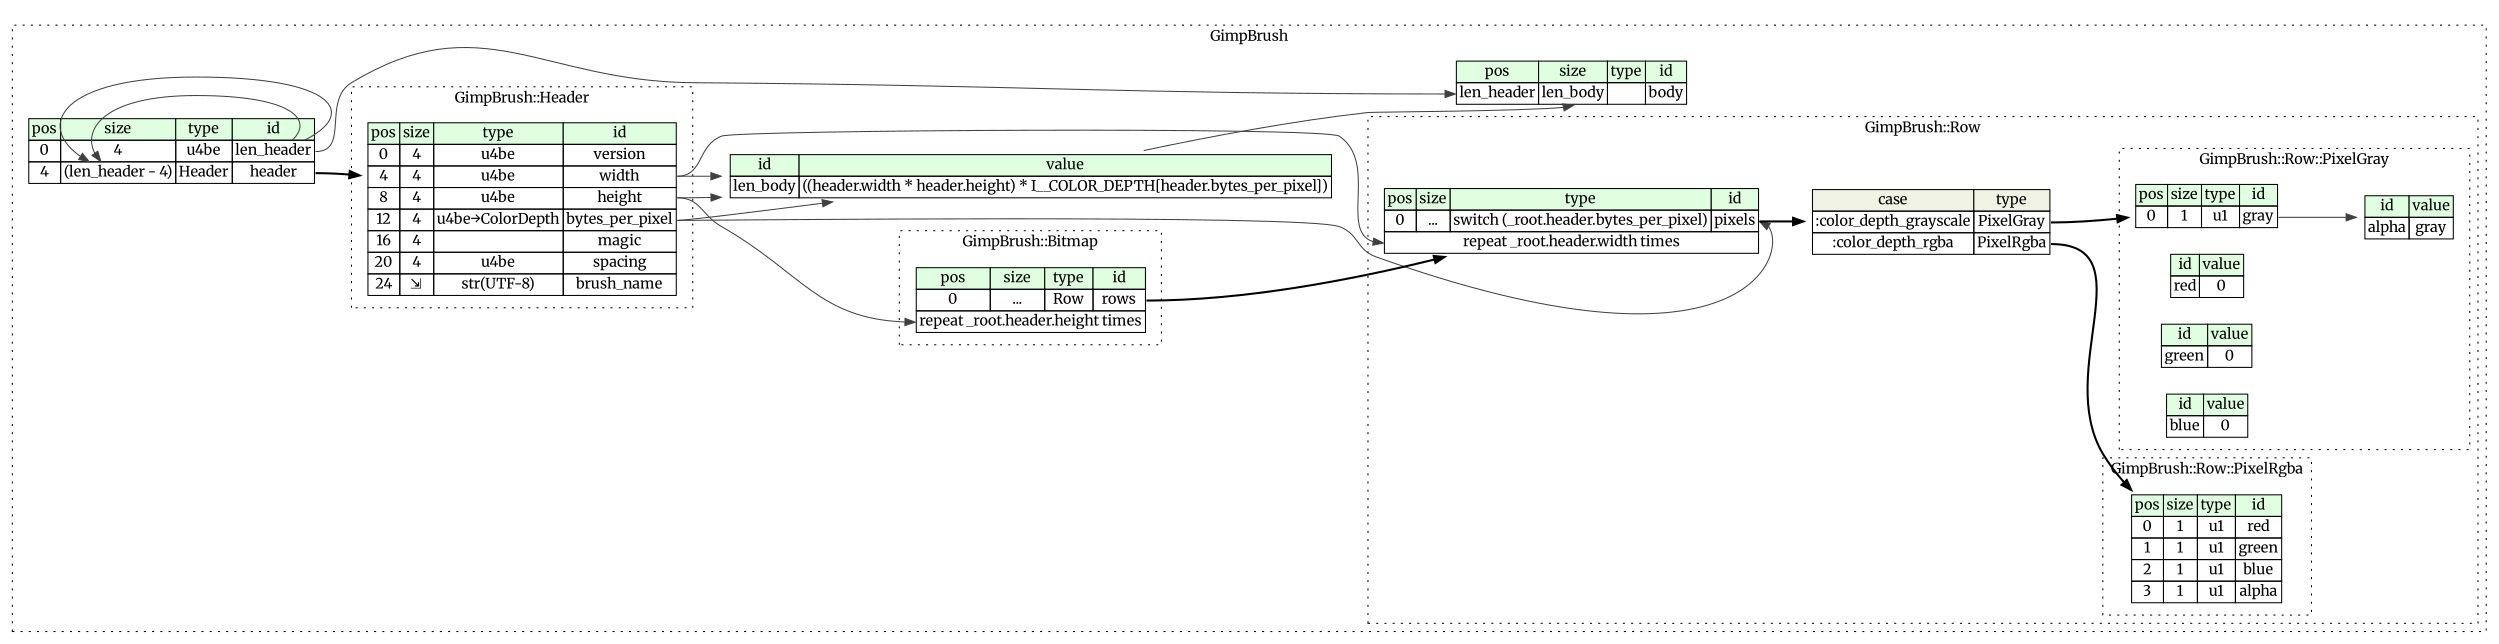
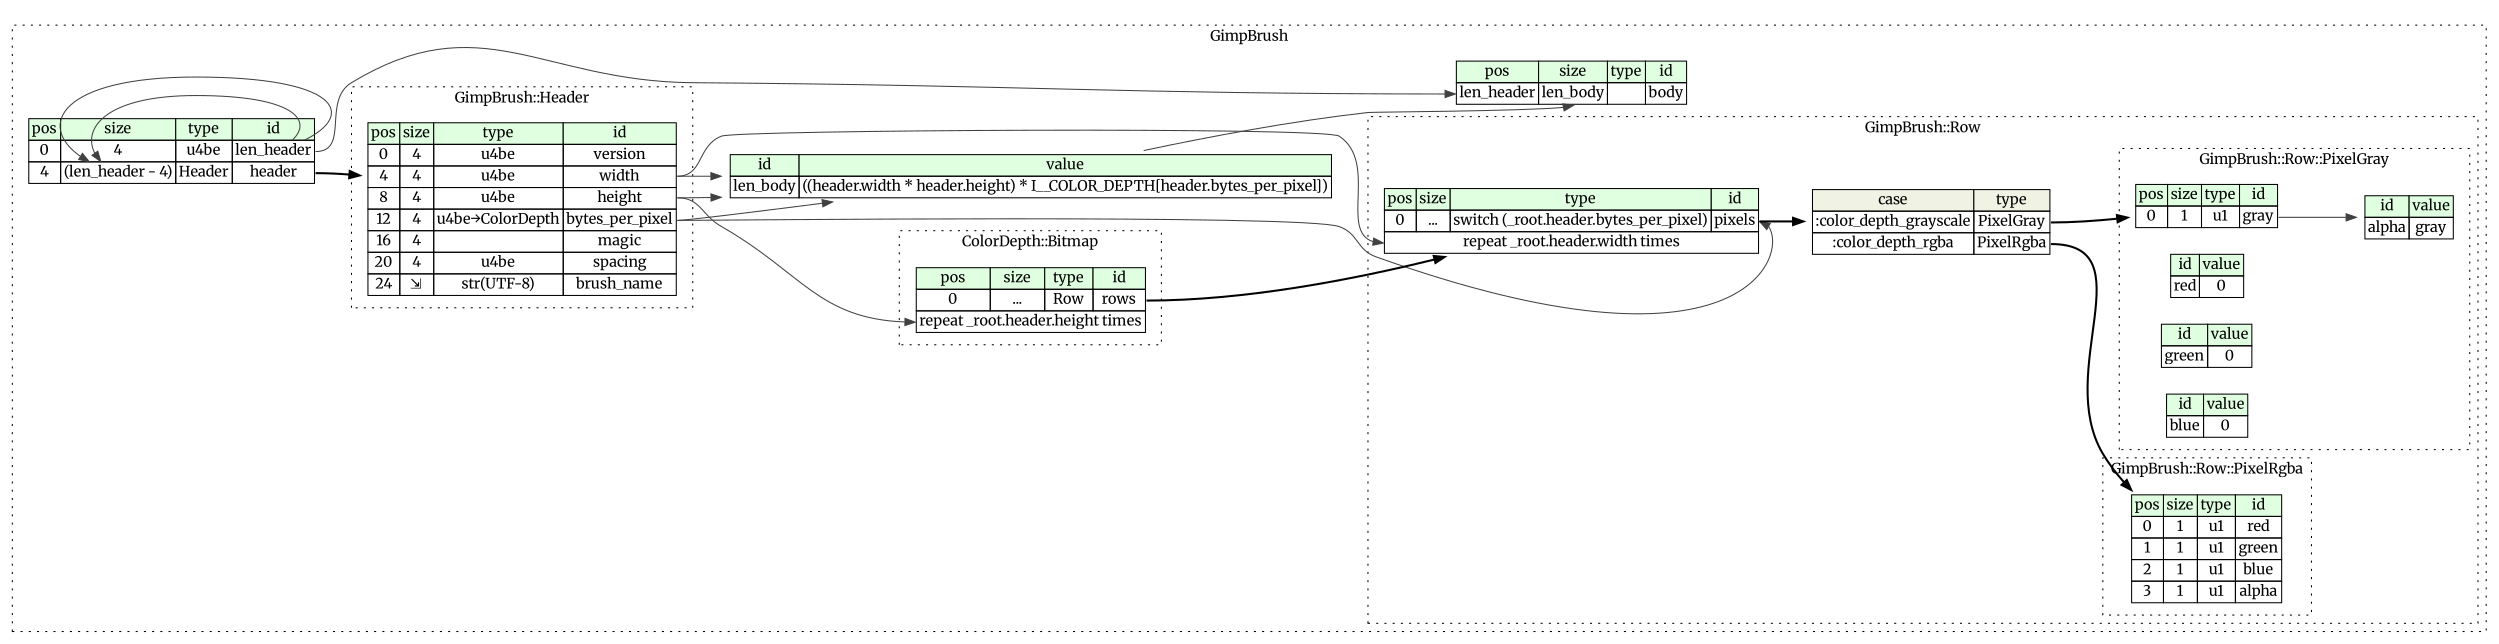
cluster "GimpBrush::Bitmap": label "GimpBrush::Bitmap" -> "ColorDepth::Bitmap"
